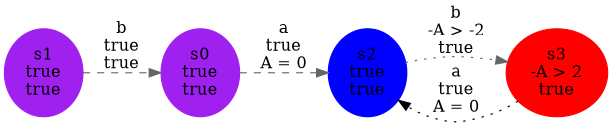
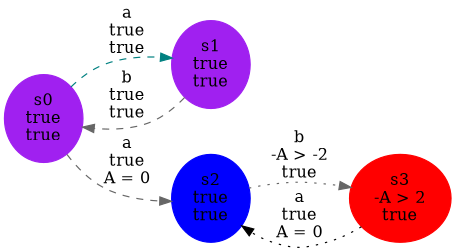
edge "s0 true true" -> "s1 true true": added, label "a true true"
